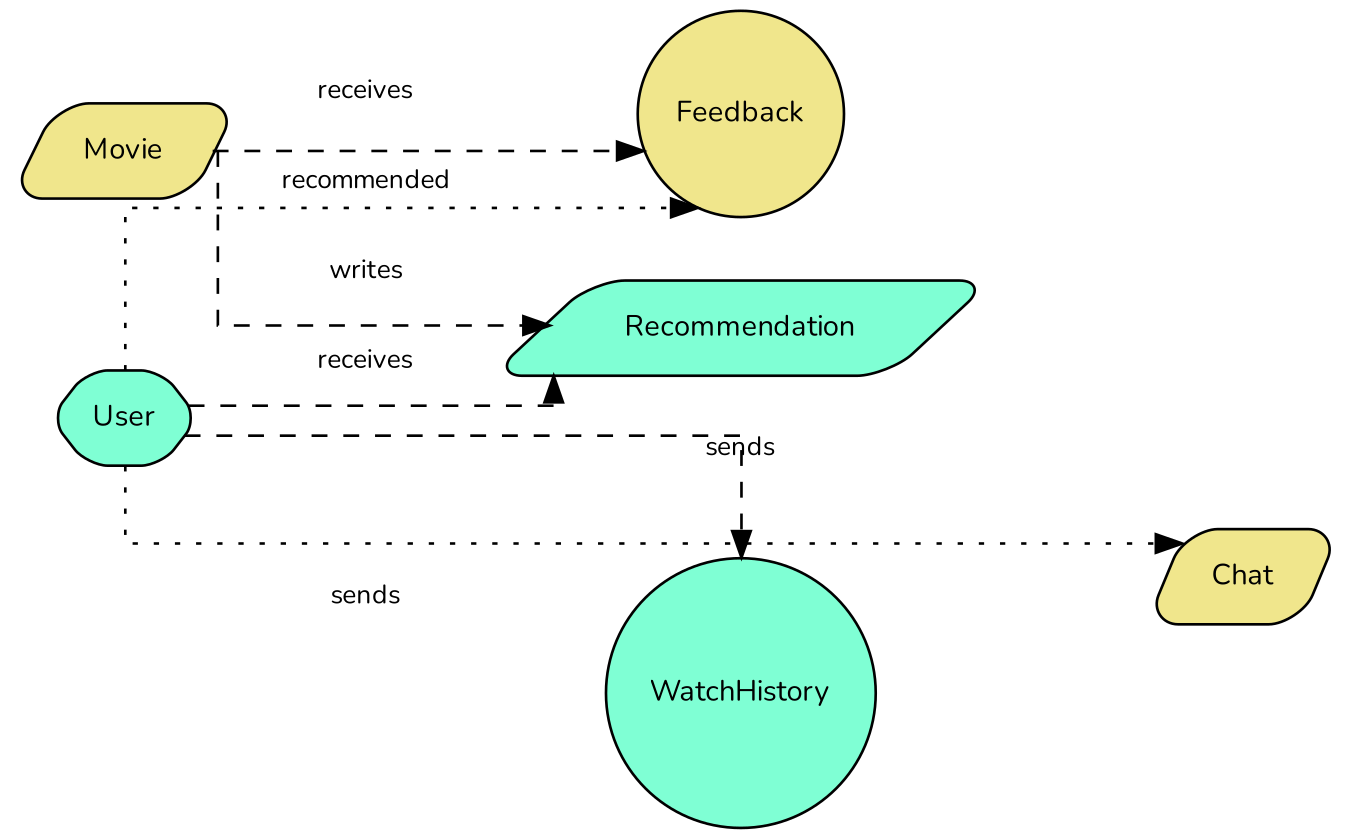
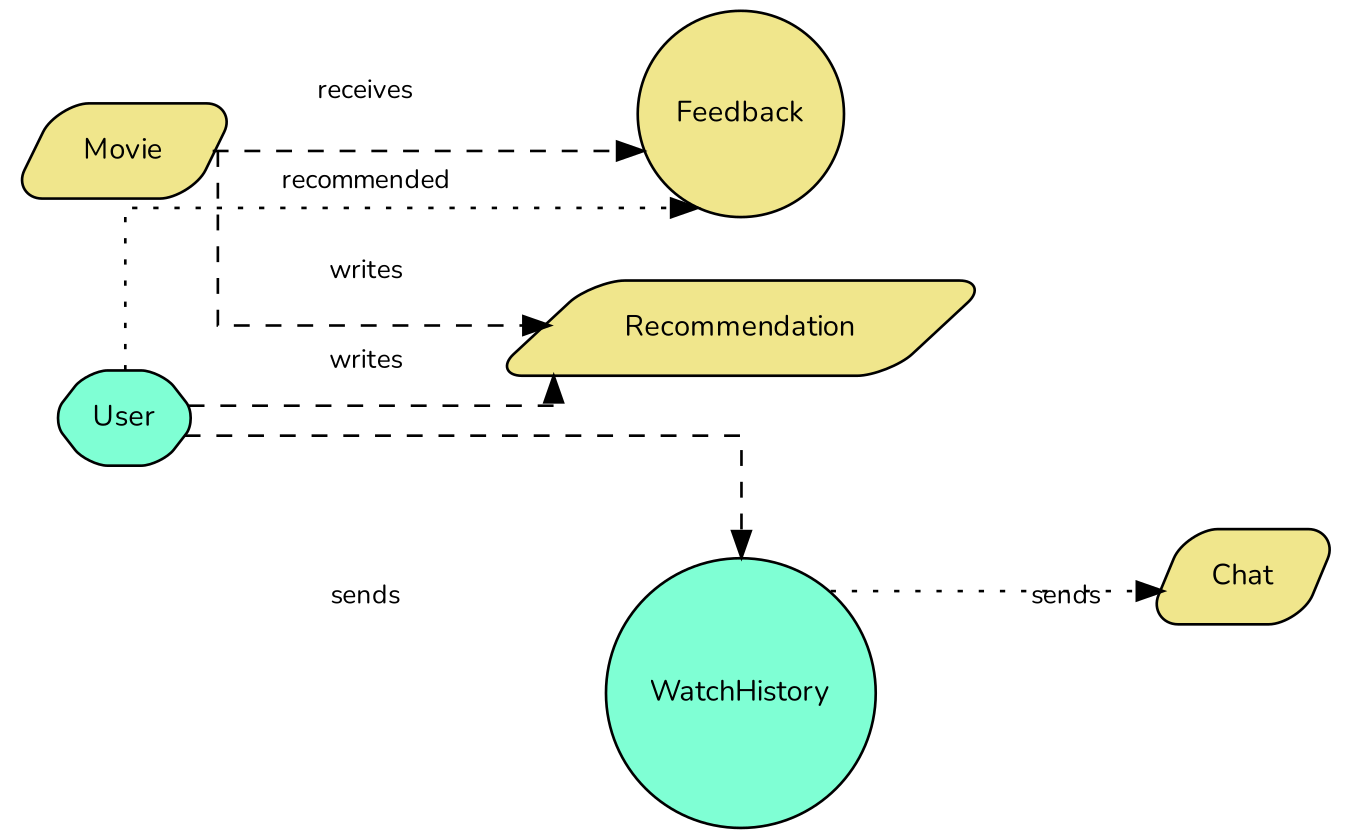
node "Recommendation": fillcolor aquamarine -> khaki
edge "User" -> "Recommendation": label "receives" -> "writes"
edge "User" -> "Chat": now "WatchHistory" -> "Chat"
